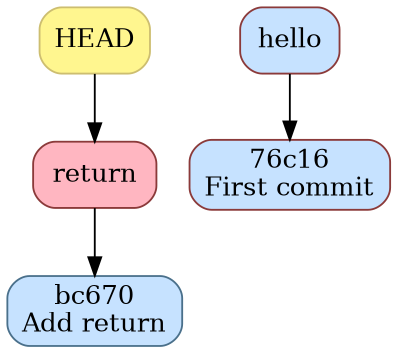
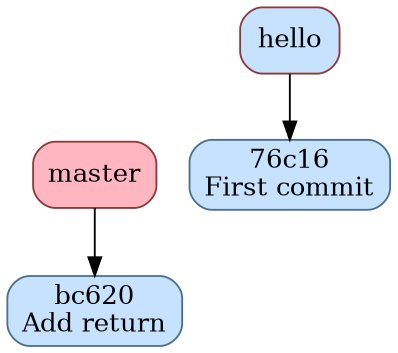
node "HEAD": removed
node "return": label "return" -> "master"
node "76c16 First commit": color indianred4 -> skyblue4
node "bc670 Add return": label "bc670 Add return" -> "bc620 Add return"
